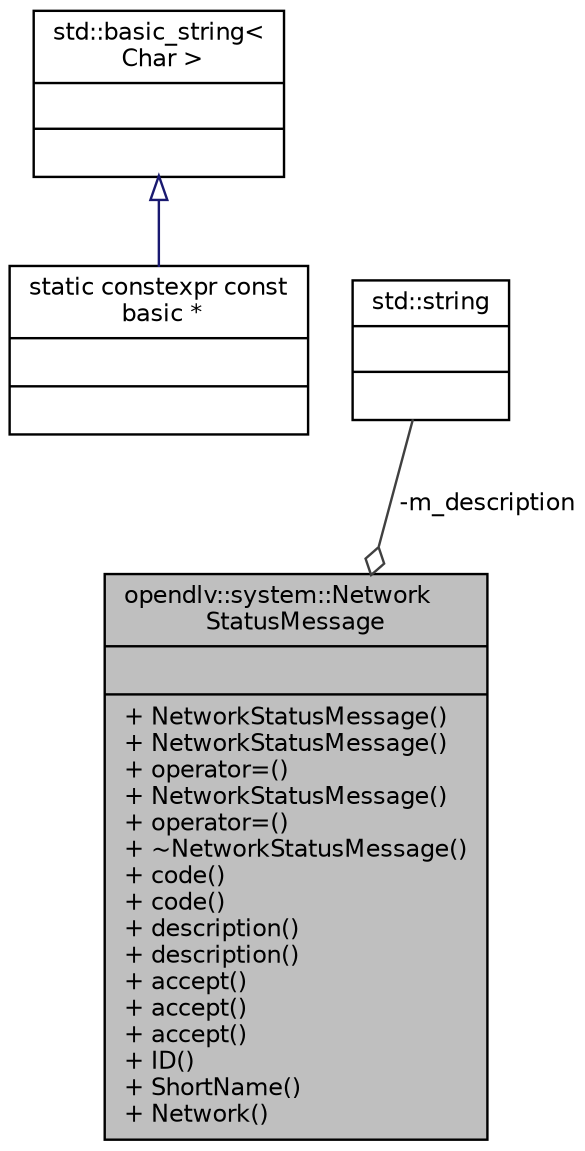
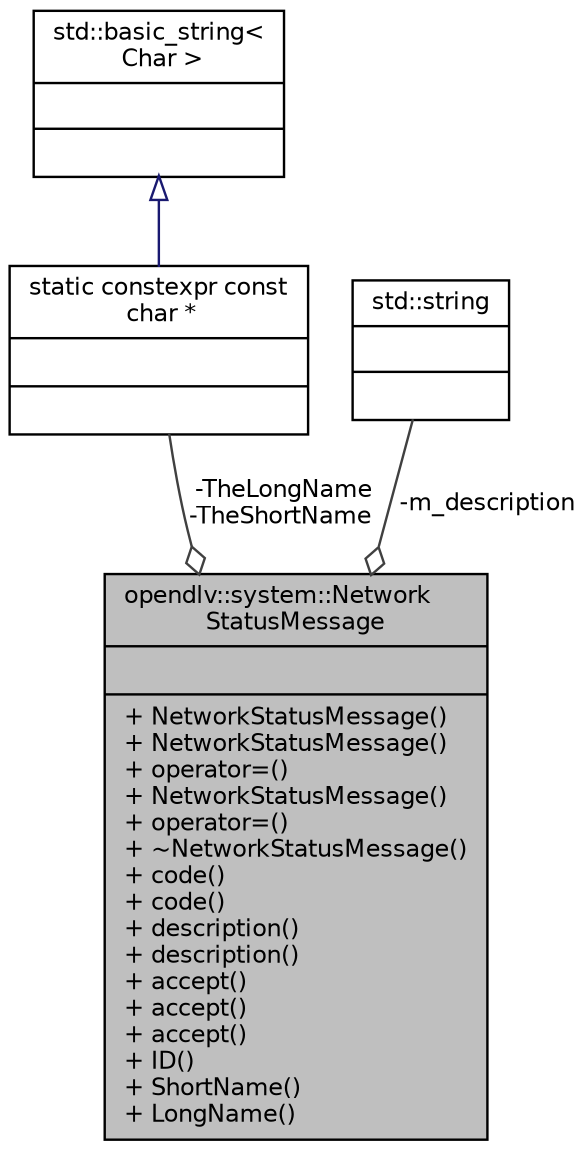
node "static constexpr const": text "basic *" -> "char *"
edge "static constexpr const" -> "opendlv::system::Network": added, label "-TheLongName -TheShortName"
node "opendlv::system::Network": text "+ Network()" -> "+ LongName()"
